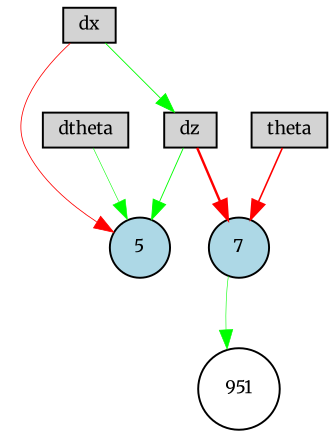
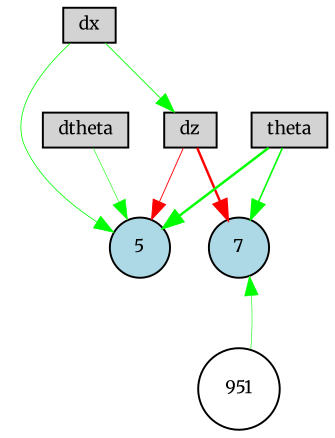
edge "dx" -> "5": color red -> green
edge "dz" -> "5": color green -> red
edge "theta" -> "7": color red -> green
edge "theta" -> "5": added
edge "7" -> "951": reversed
